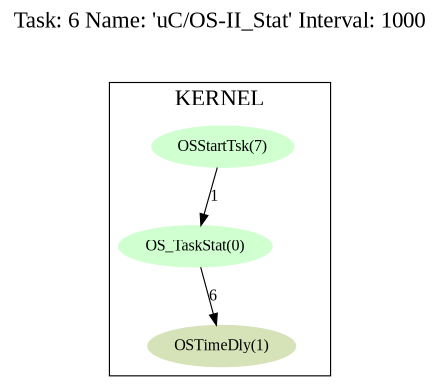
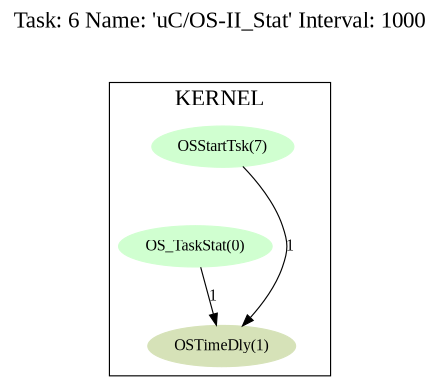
edge "OSStartTsk(7)" -> "OS_TaskStat(0)": now "OSStartTsk(7)" -> "OSTimeDly(1)"
edge "OS_TaskStat(0)" -> "OSTimeDly(1)": label "6" -> "1"
